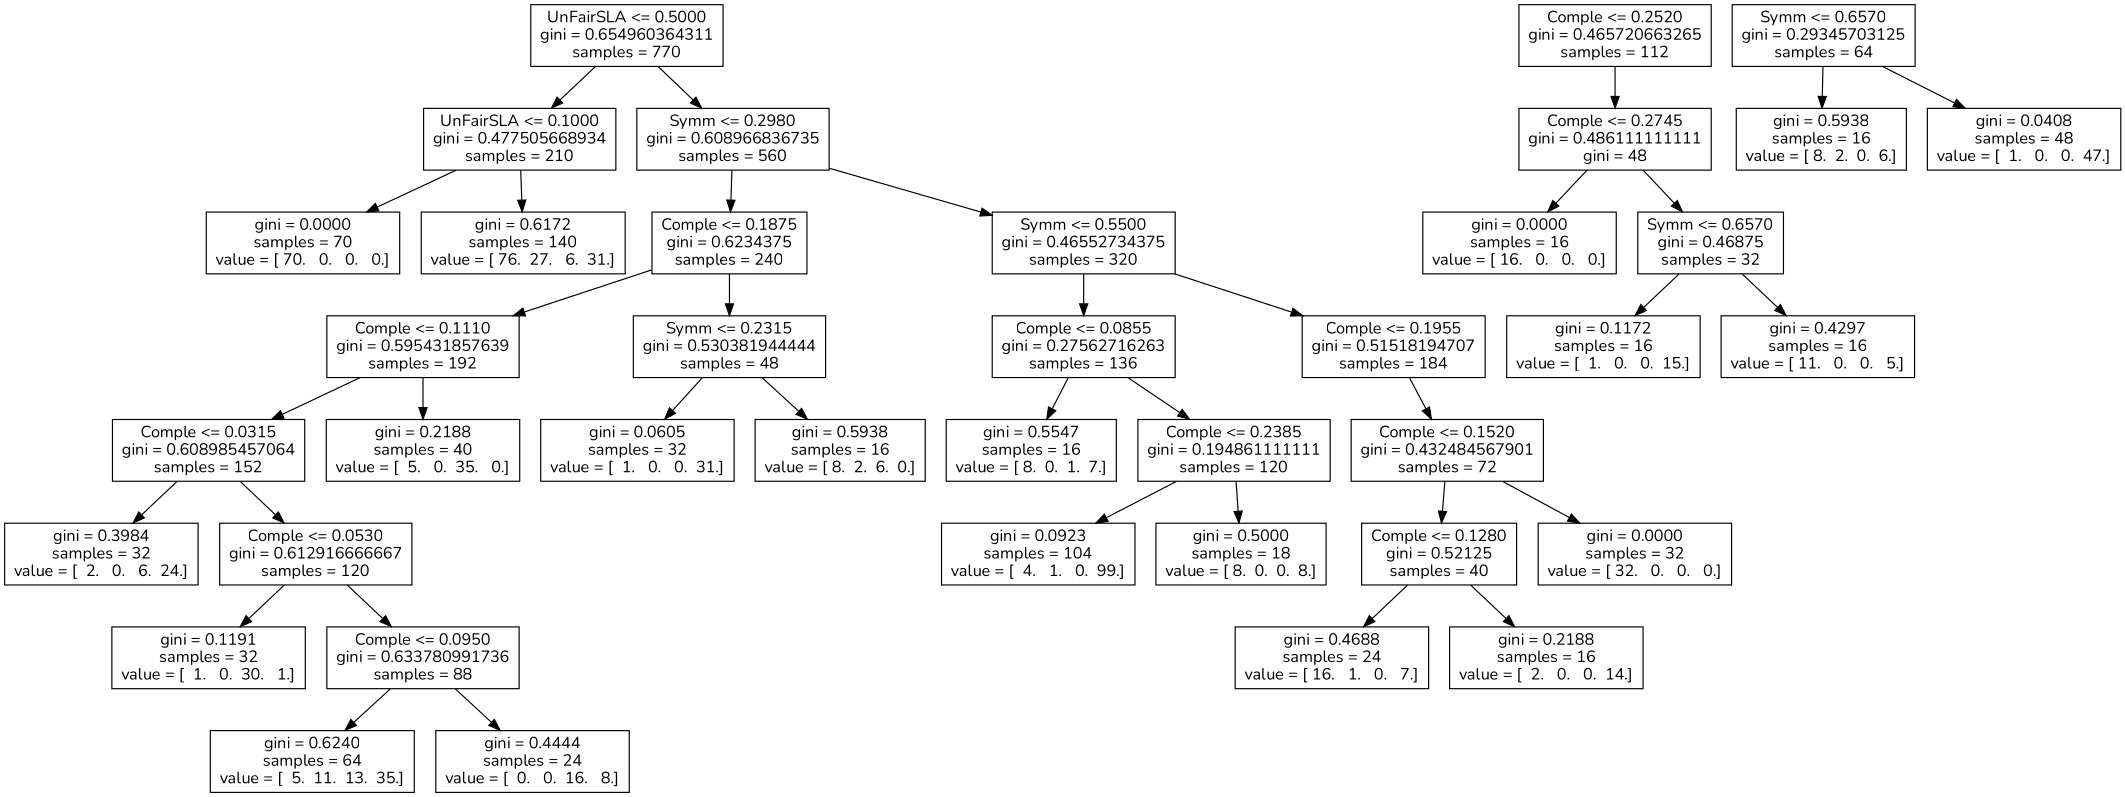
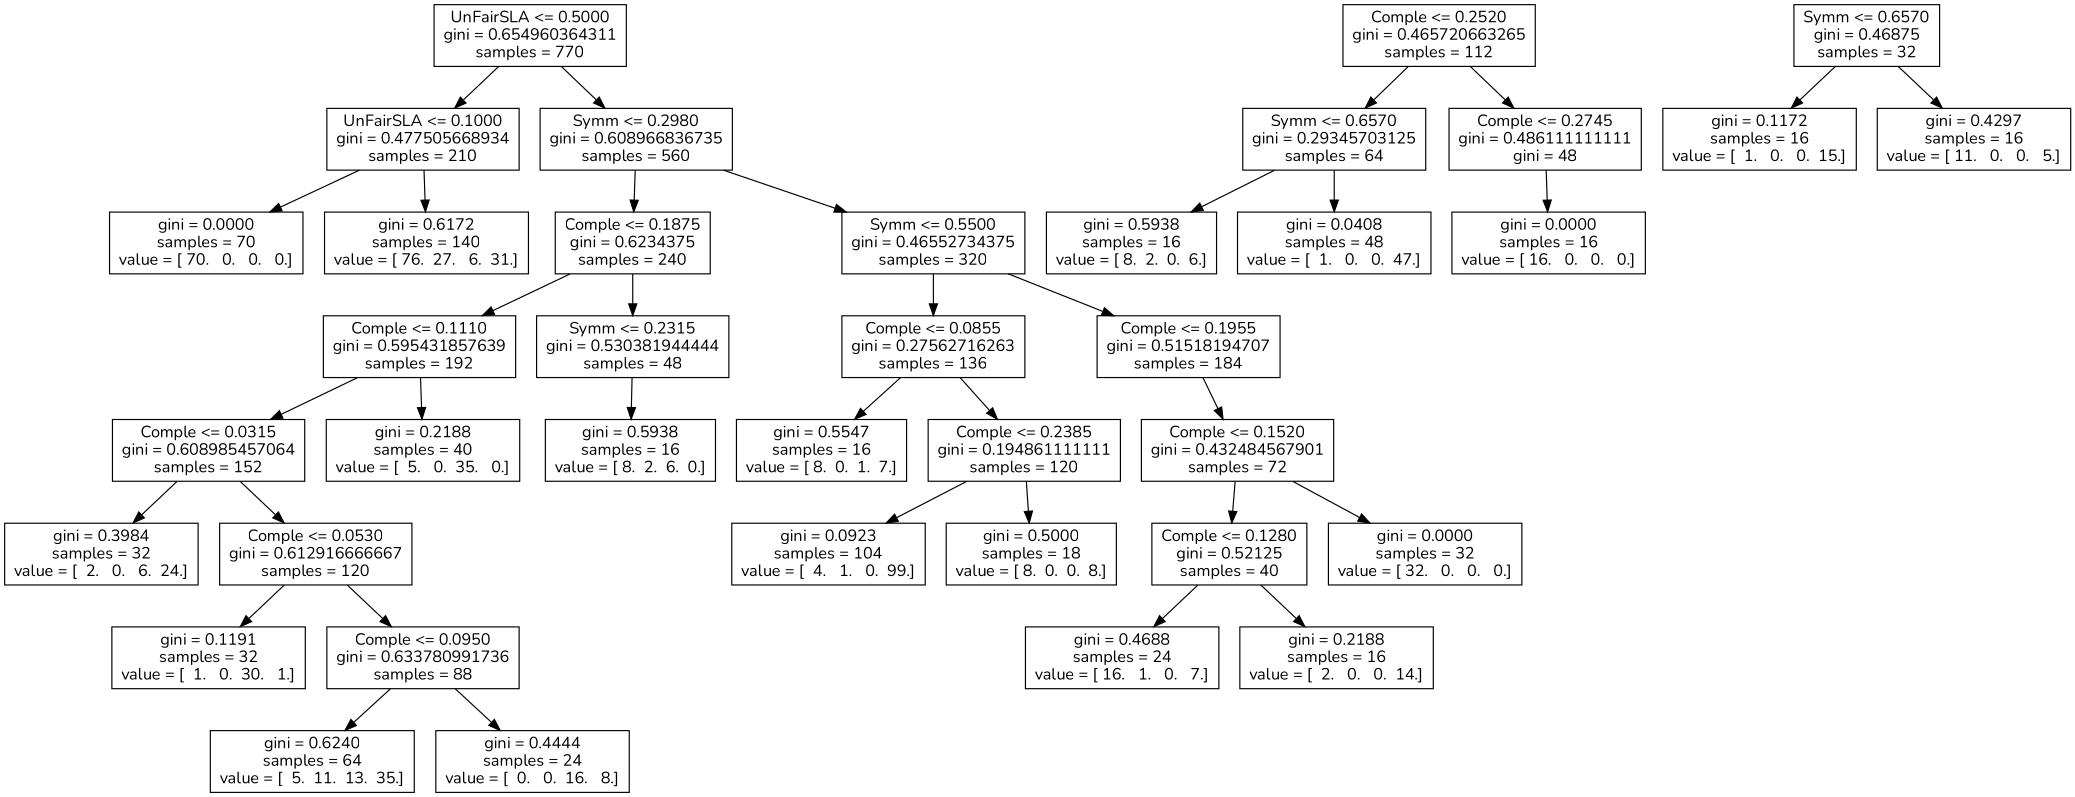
edge "Comple <= 0.2520 gini = 0.465720663265 samples = 112" -> "Symm <= 0.6570 gini = 0.29345703125 samples = 64": added
edge "Comple <= 0.2745 gini = 0.486111111111 gini = 48" -> "Symm <= 0.6570 gini = 0.46875 samples = 32": removed
node "gini = 0.0605 samples = 32 value = [  1.   0.   0.  31.]": removed
